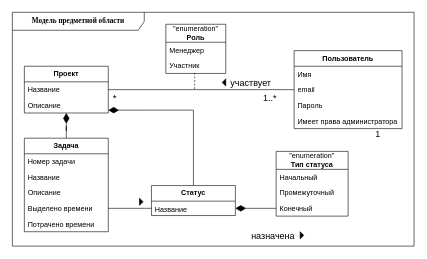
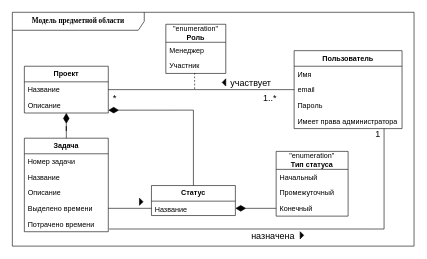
edge "Пользователь" -- "Потрачено времени": added
